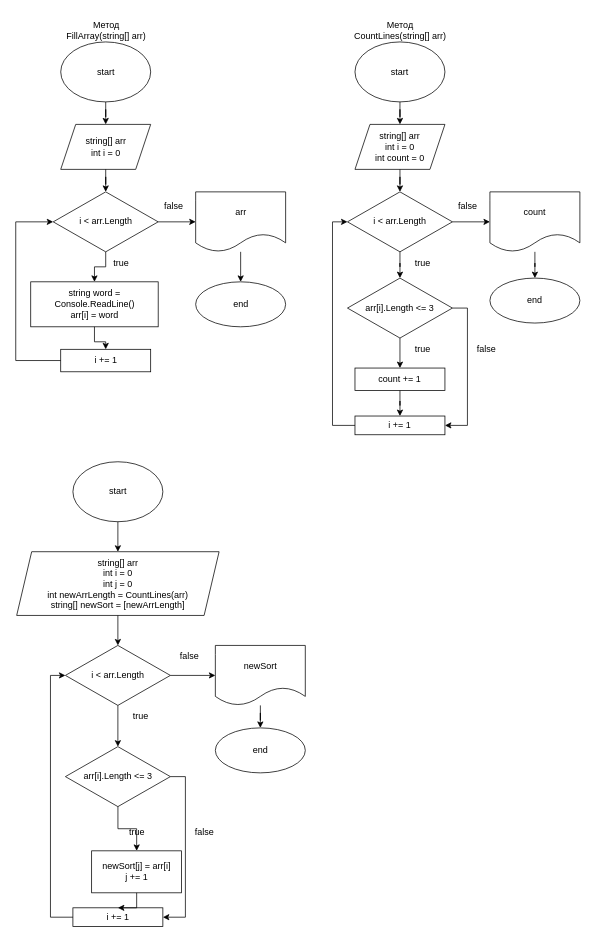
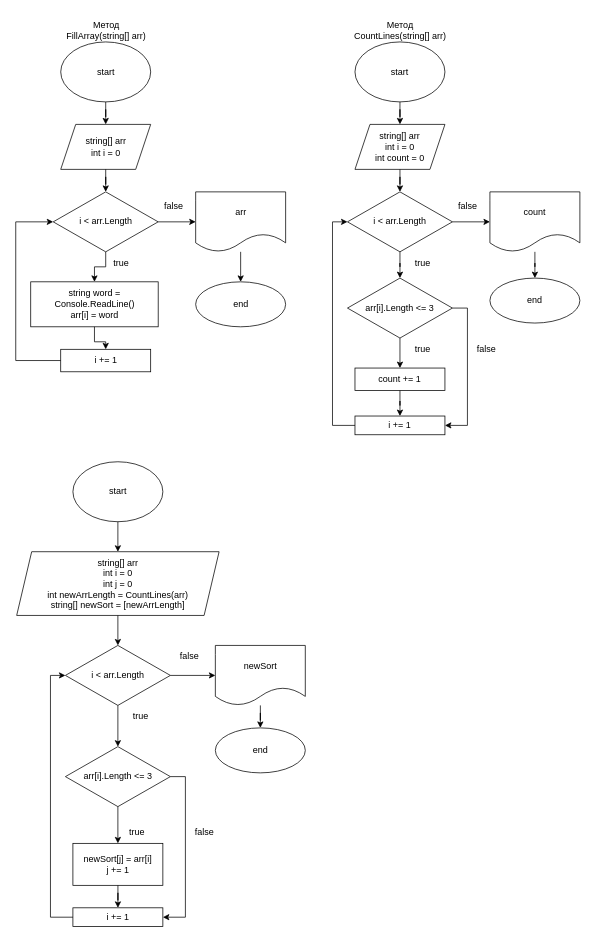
node "newSort[j] = arr[i] j += 1": moved (137, 872) -> (118, 864)
